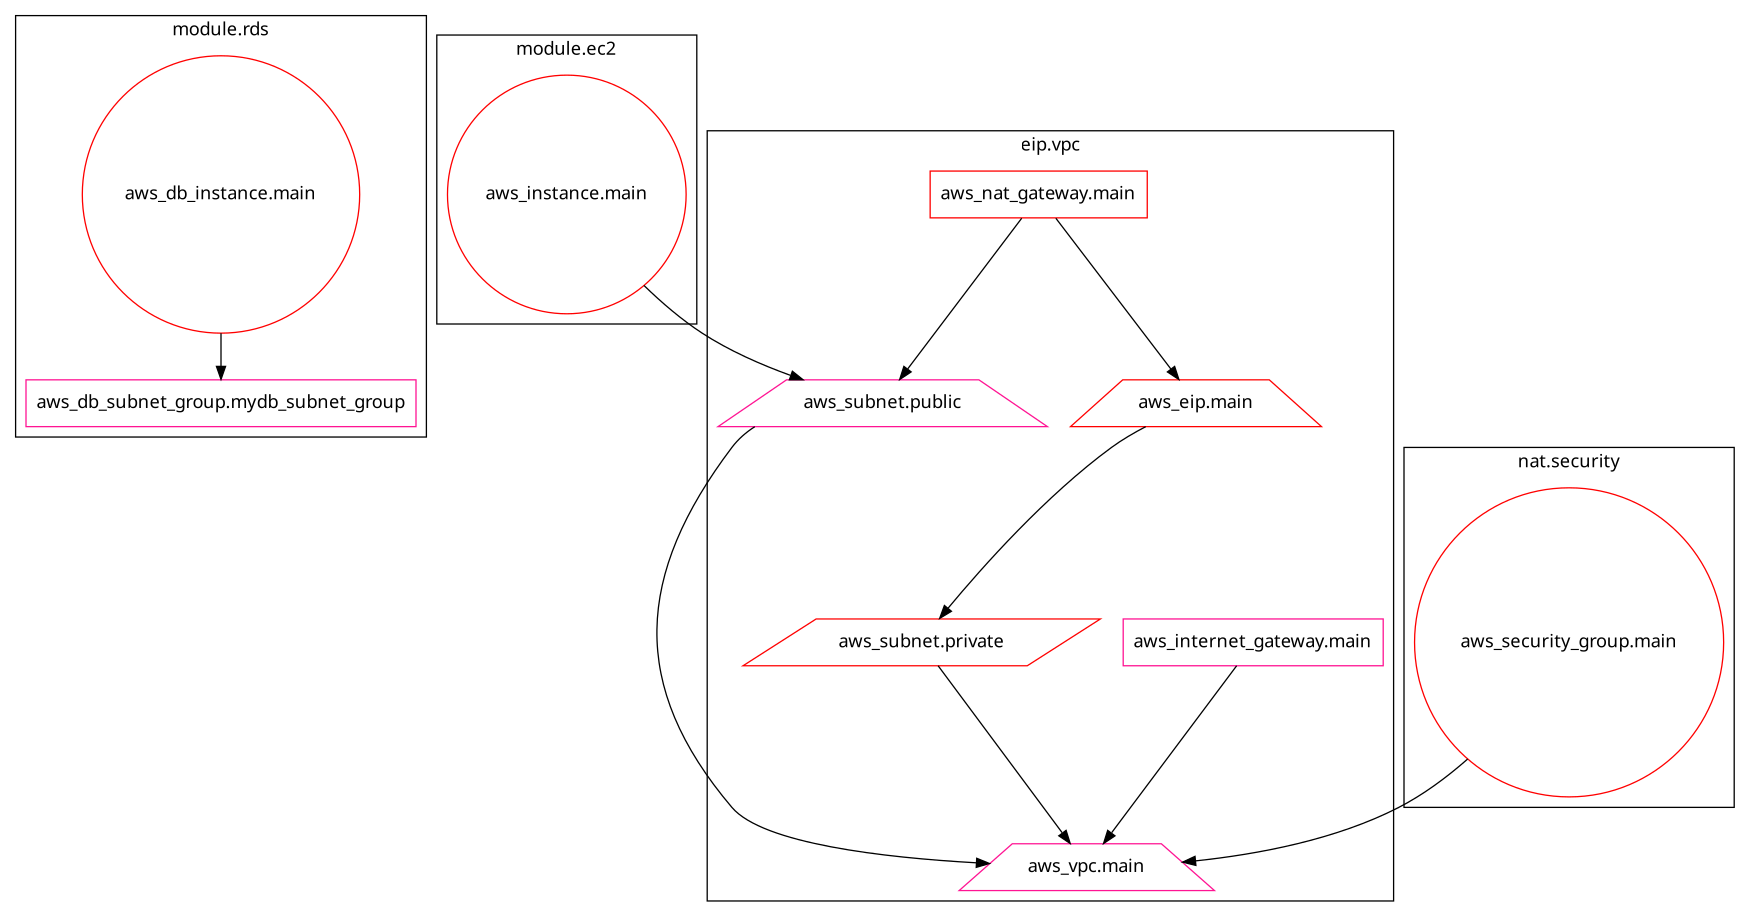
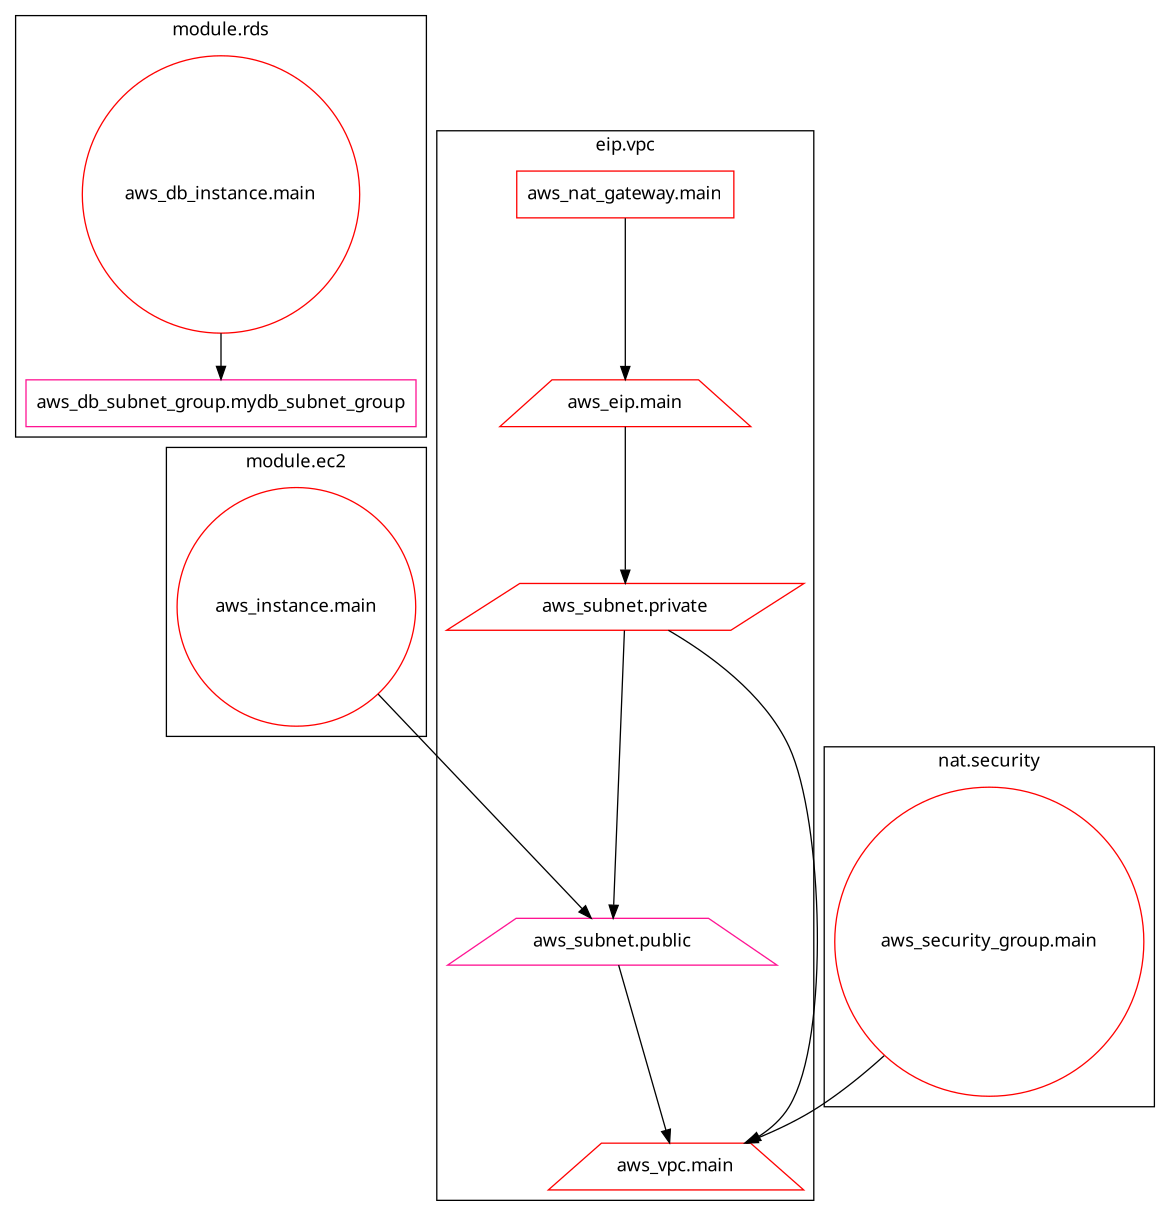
edge "aws_nat_gateway.main" -> "aws_subnet.public": now "aws_subnet.private" -> "aws_subnet.public"
node "aws_internet_gateway.main": removed
node "aws_vpc.main": color deeppink -> red
